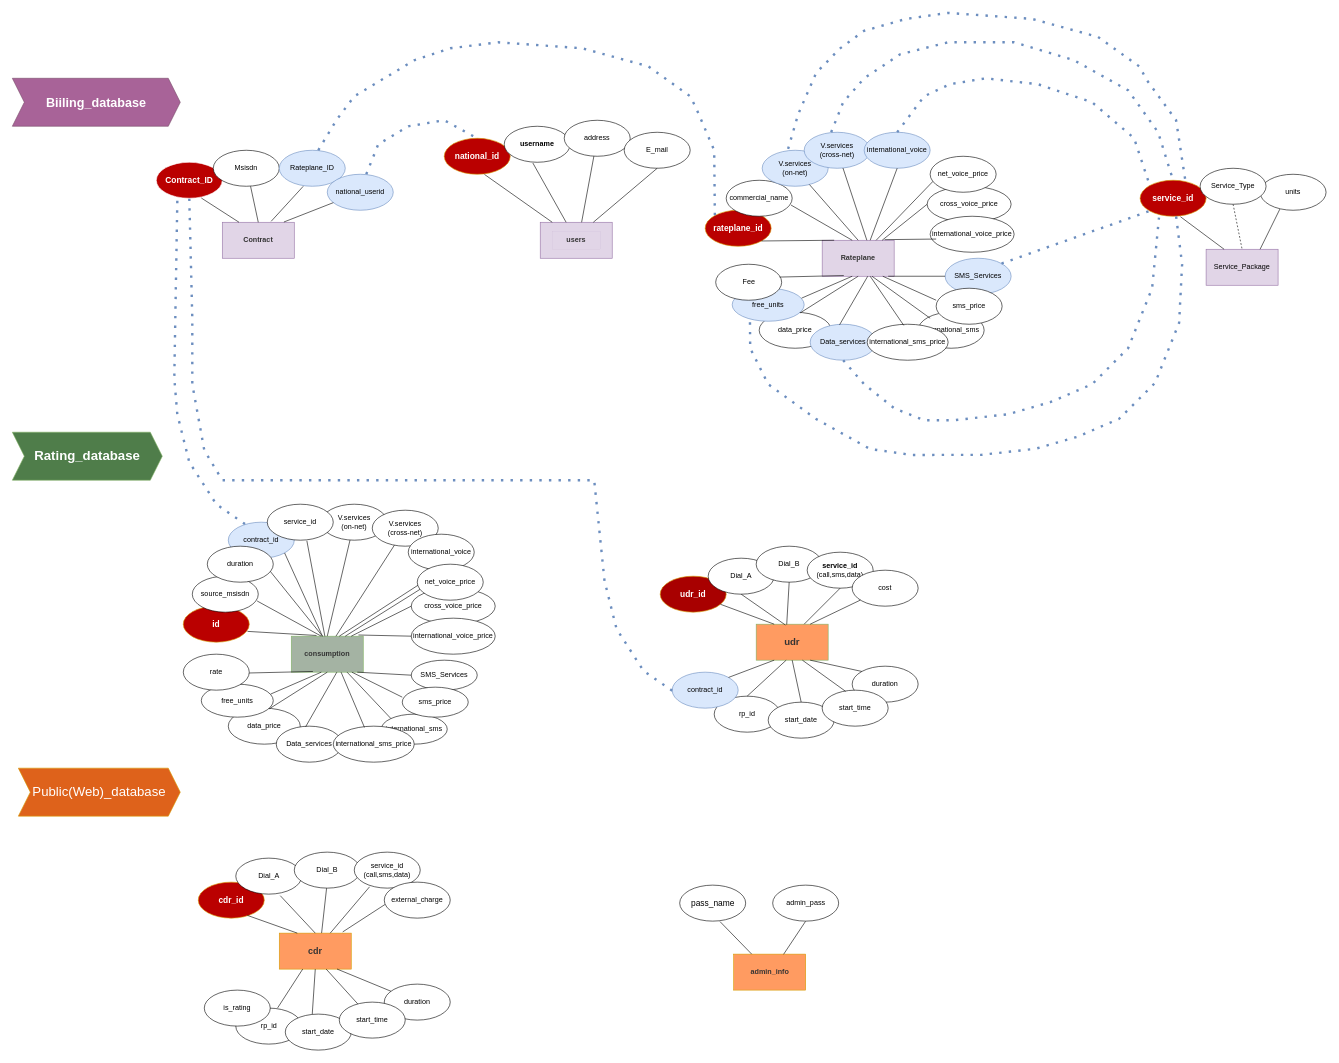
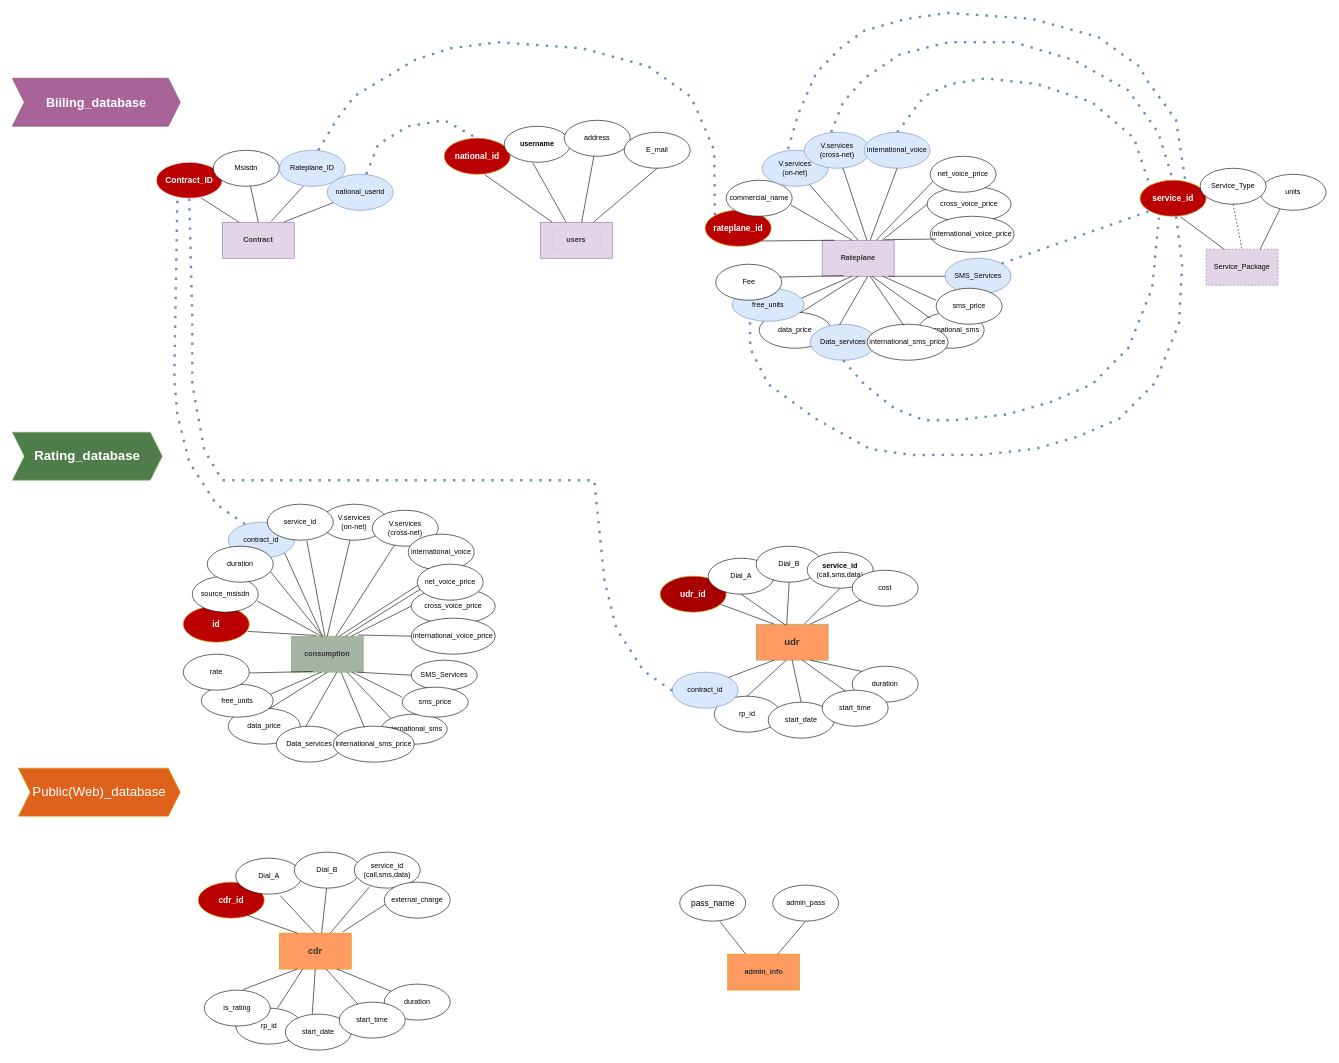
node "Service_Package": style solid -> dashed
node "admin_info": moved (770, 972) -> (764, 972)
edge "cdr" -- "is_rating": added
